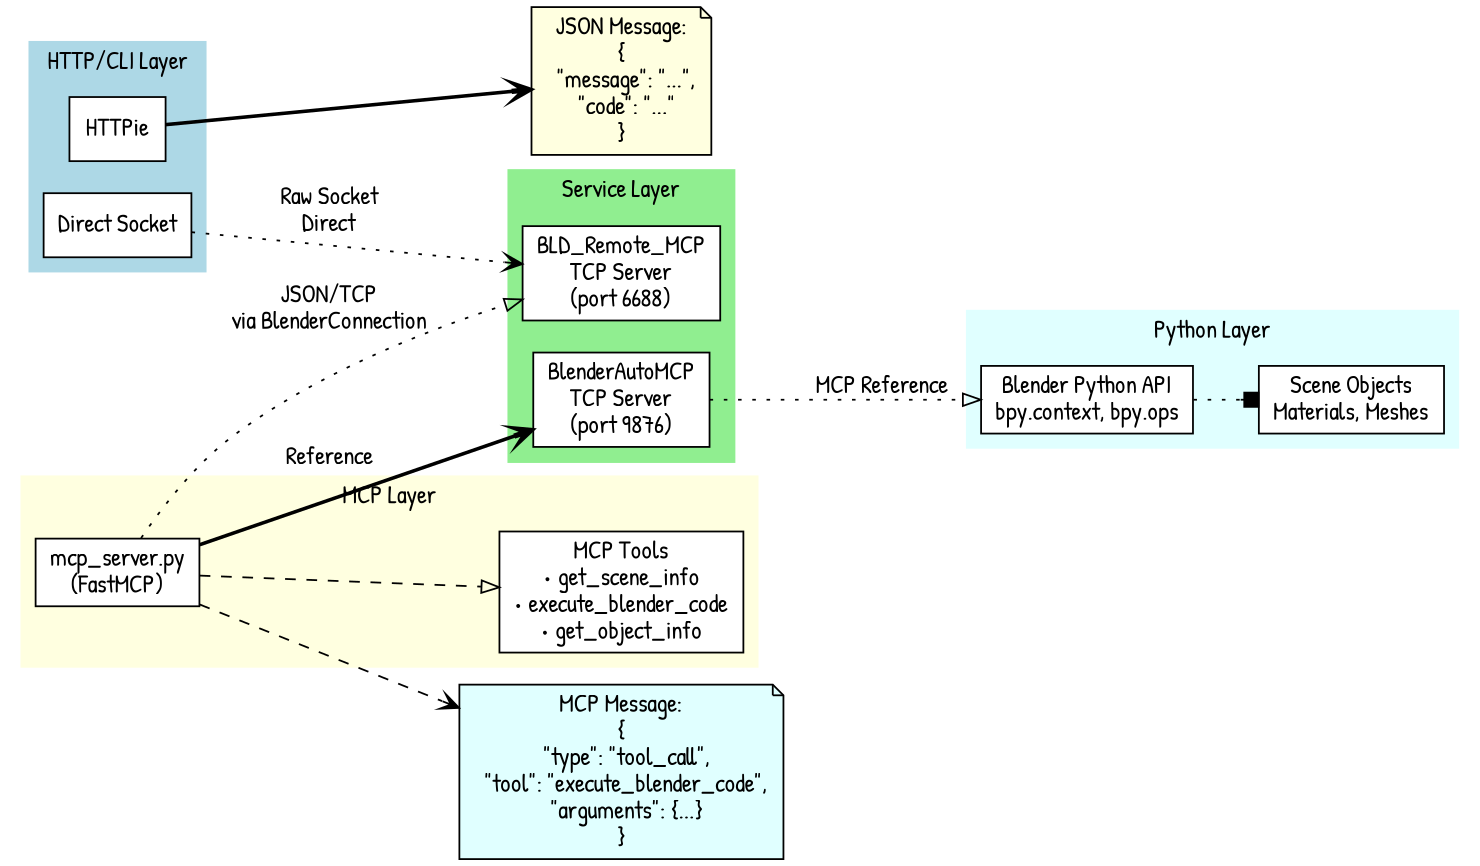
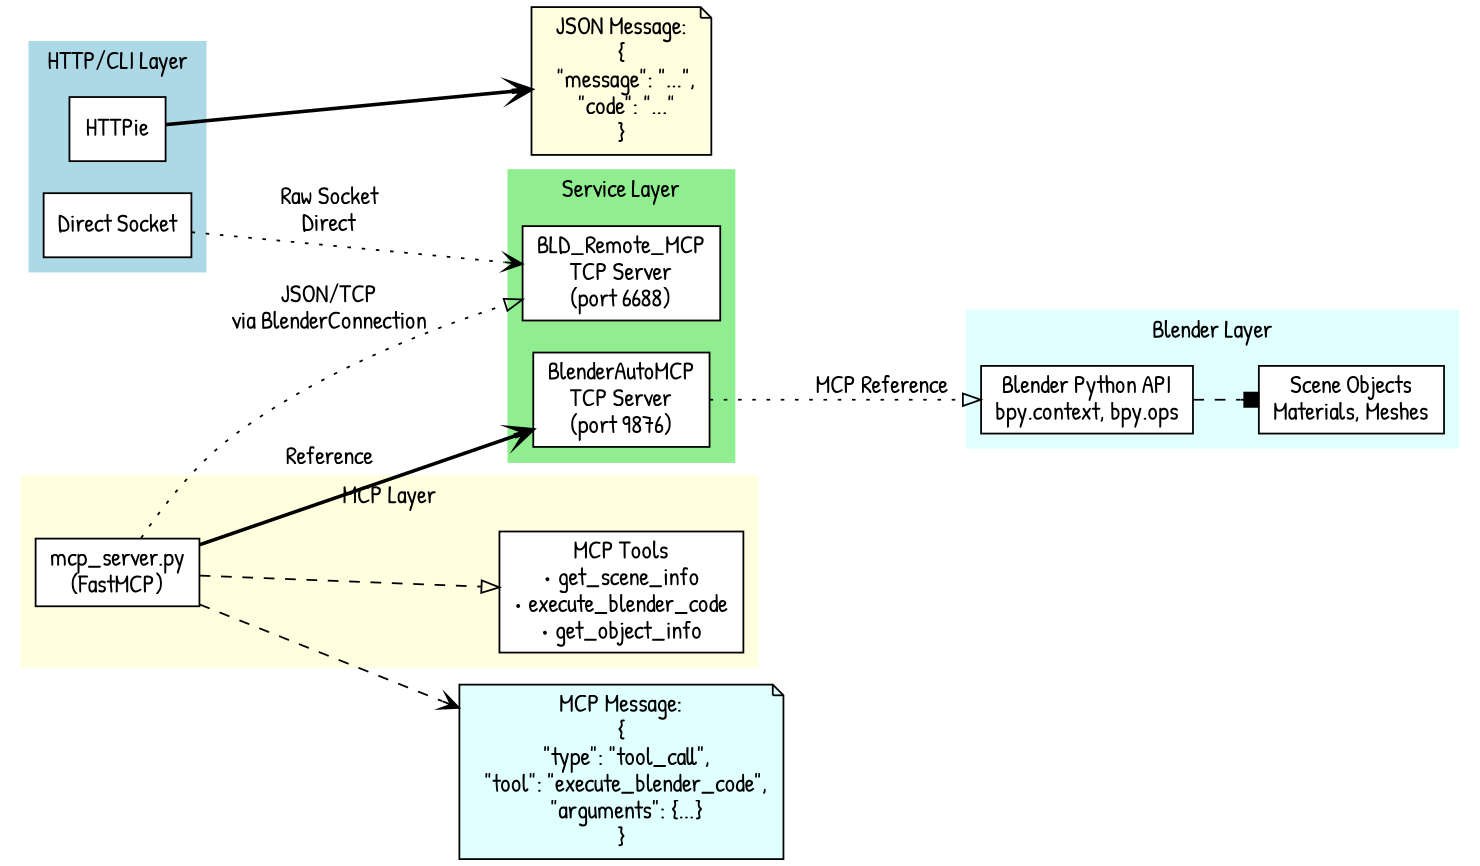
cluster "Python Layer": label "Python Layer" -> "Blender Layer"
edge "Blender Python API bpy.context, bpy.ops" -> "Scene Objects Materials, Meshes": style dotted -> dashed
